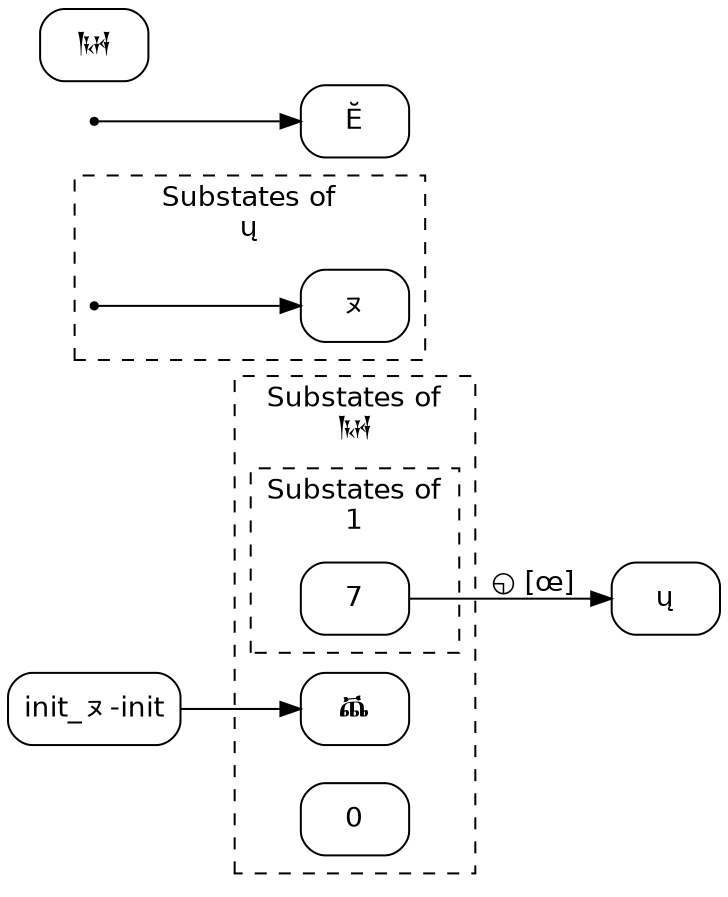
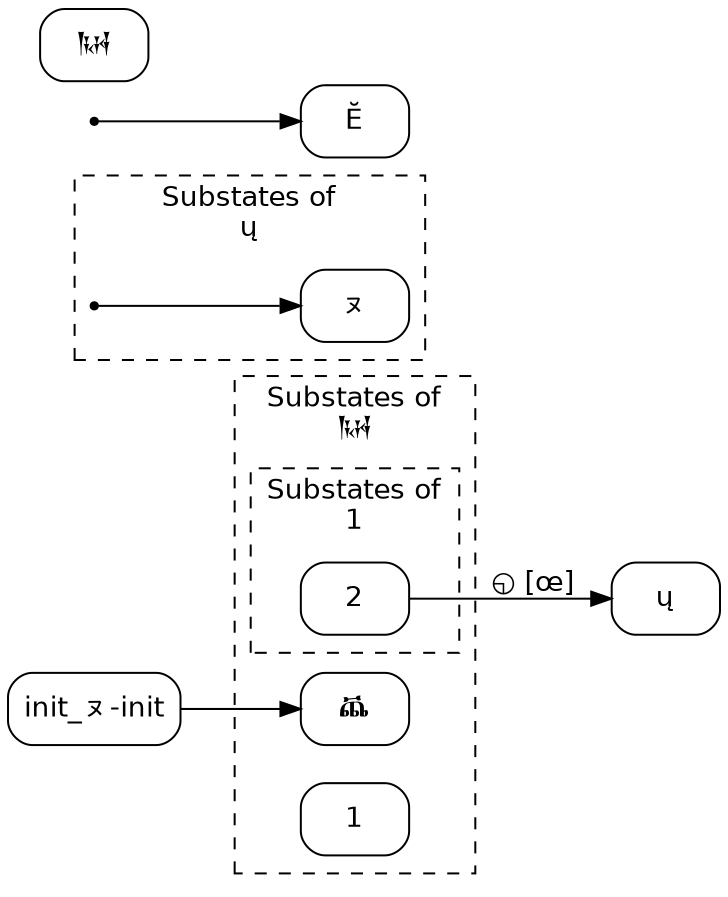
node "7": label "7" -> "2"
node "0": label "0" -> "1"
